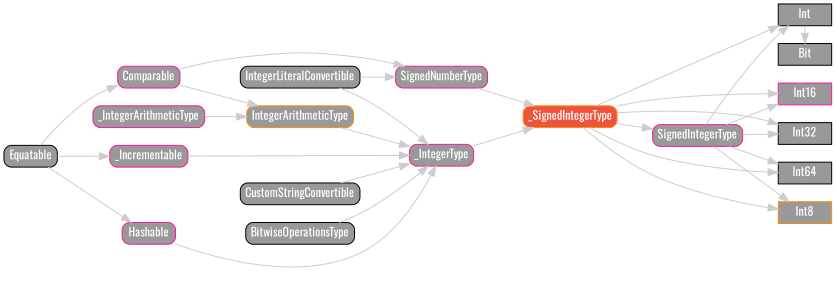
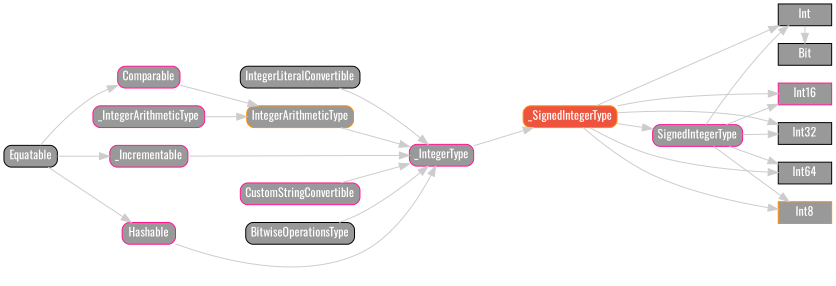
node "SignedNumberType": removed
node "CustomStringConvertible": color black -> deeppink
